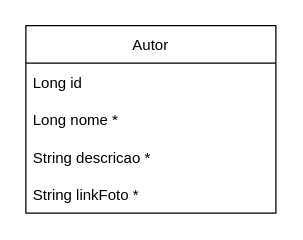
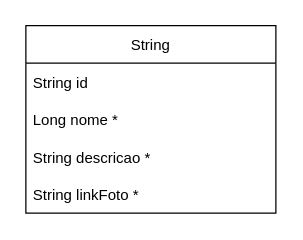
node "Autor": label "Autor" -> "String"
node "Long id": label "Long id" -> "String id"
